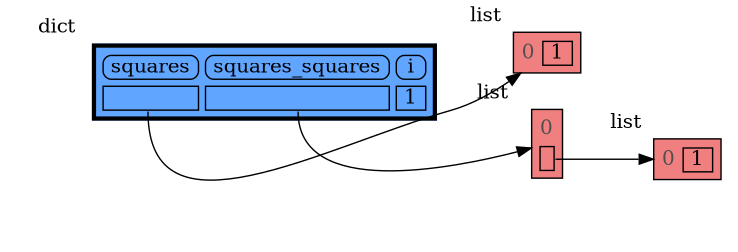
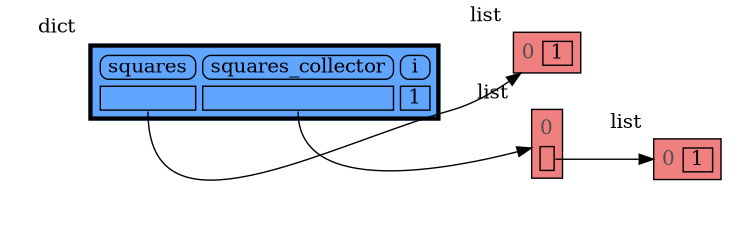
node "squares": text "squares_squares" -> "squares_collector"
